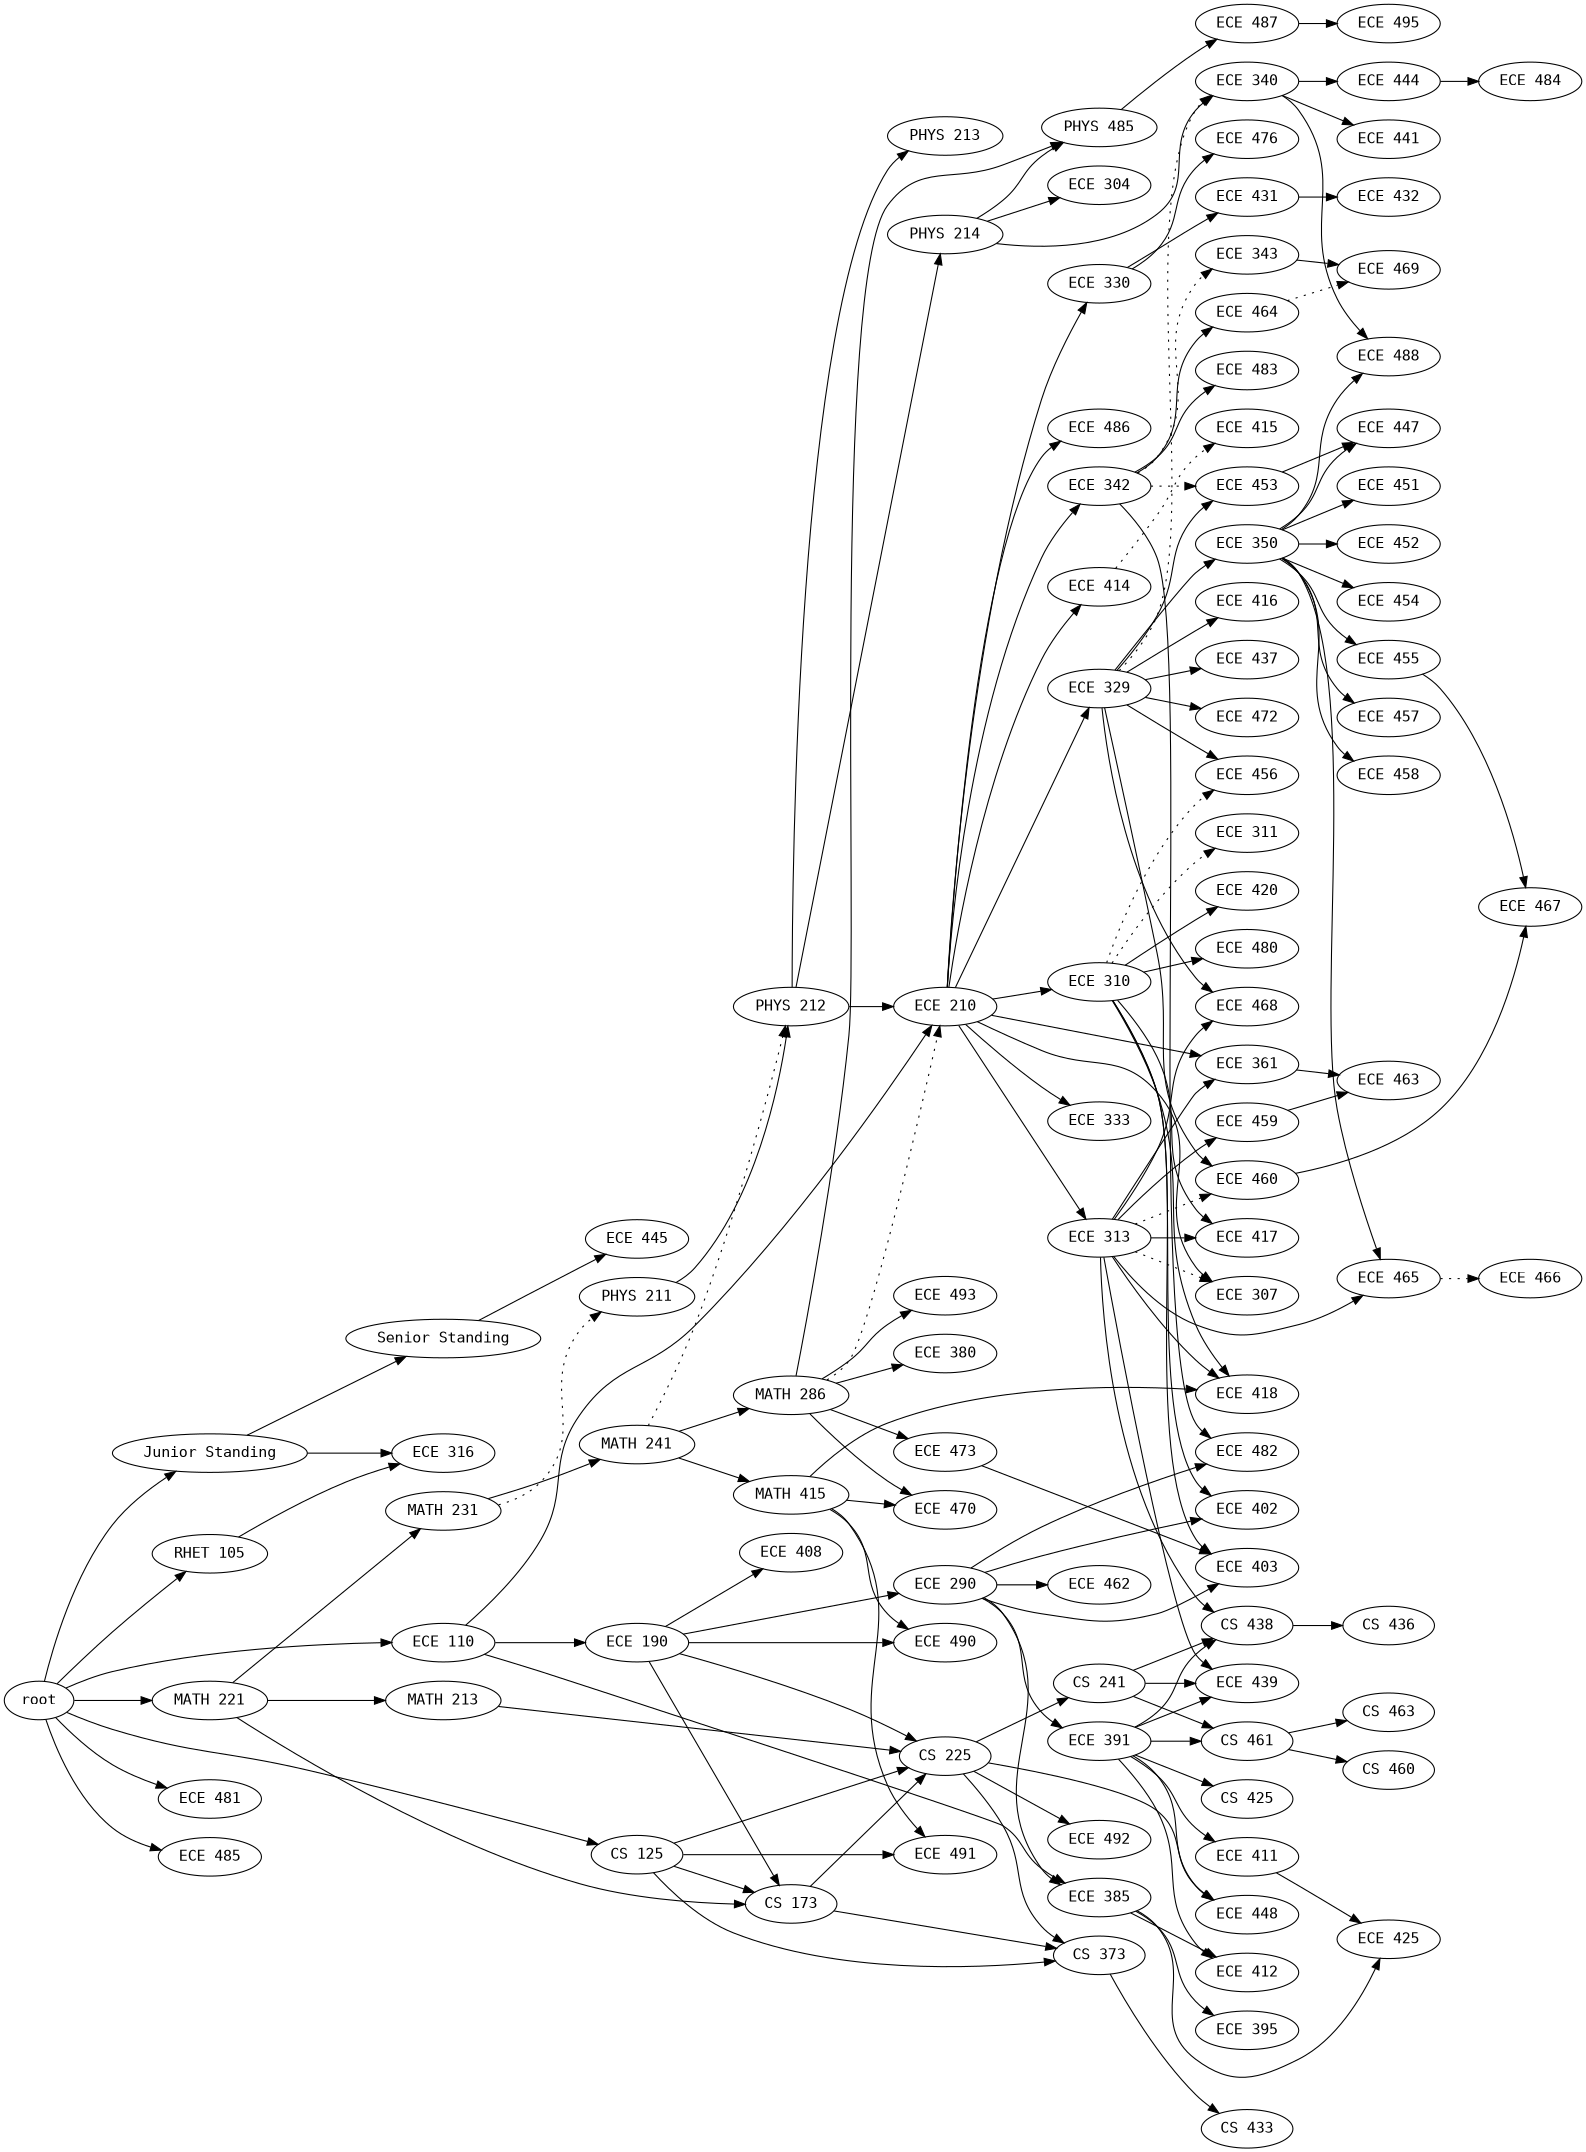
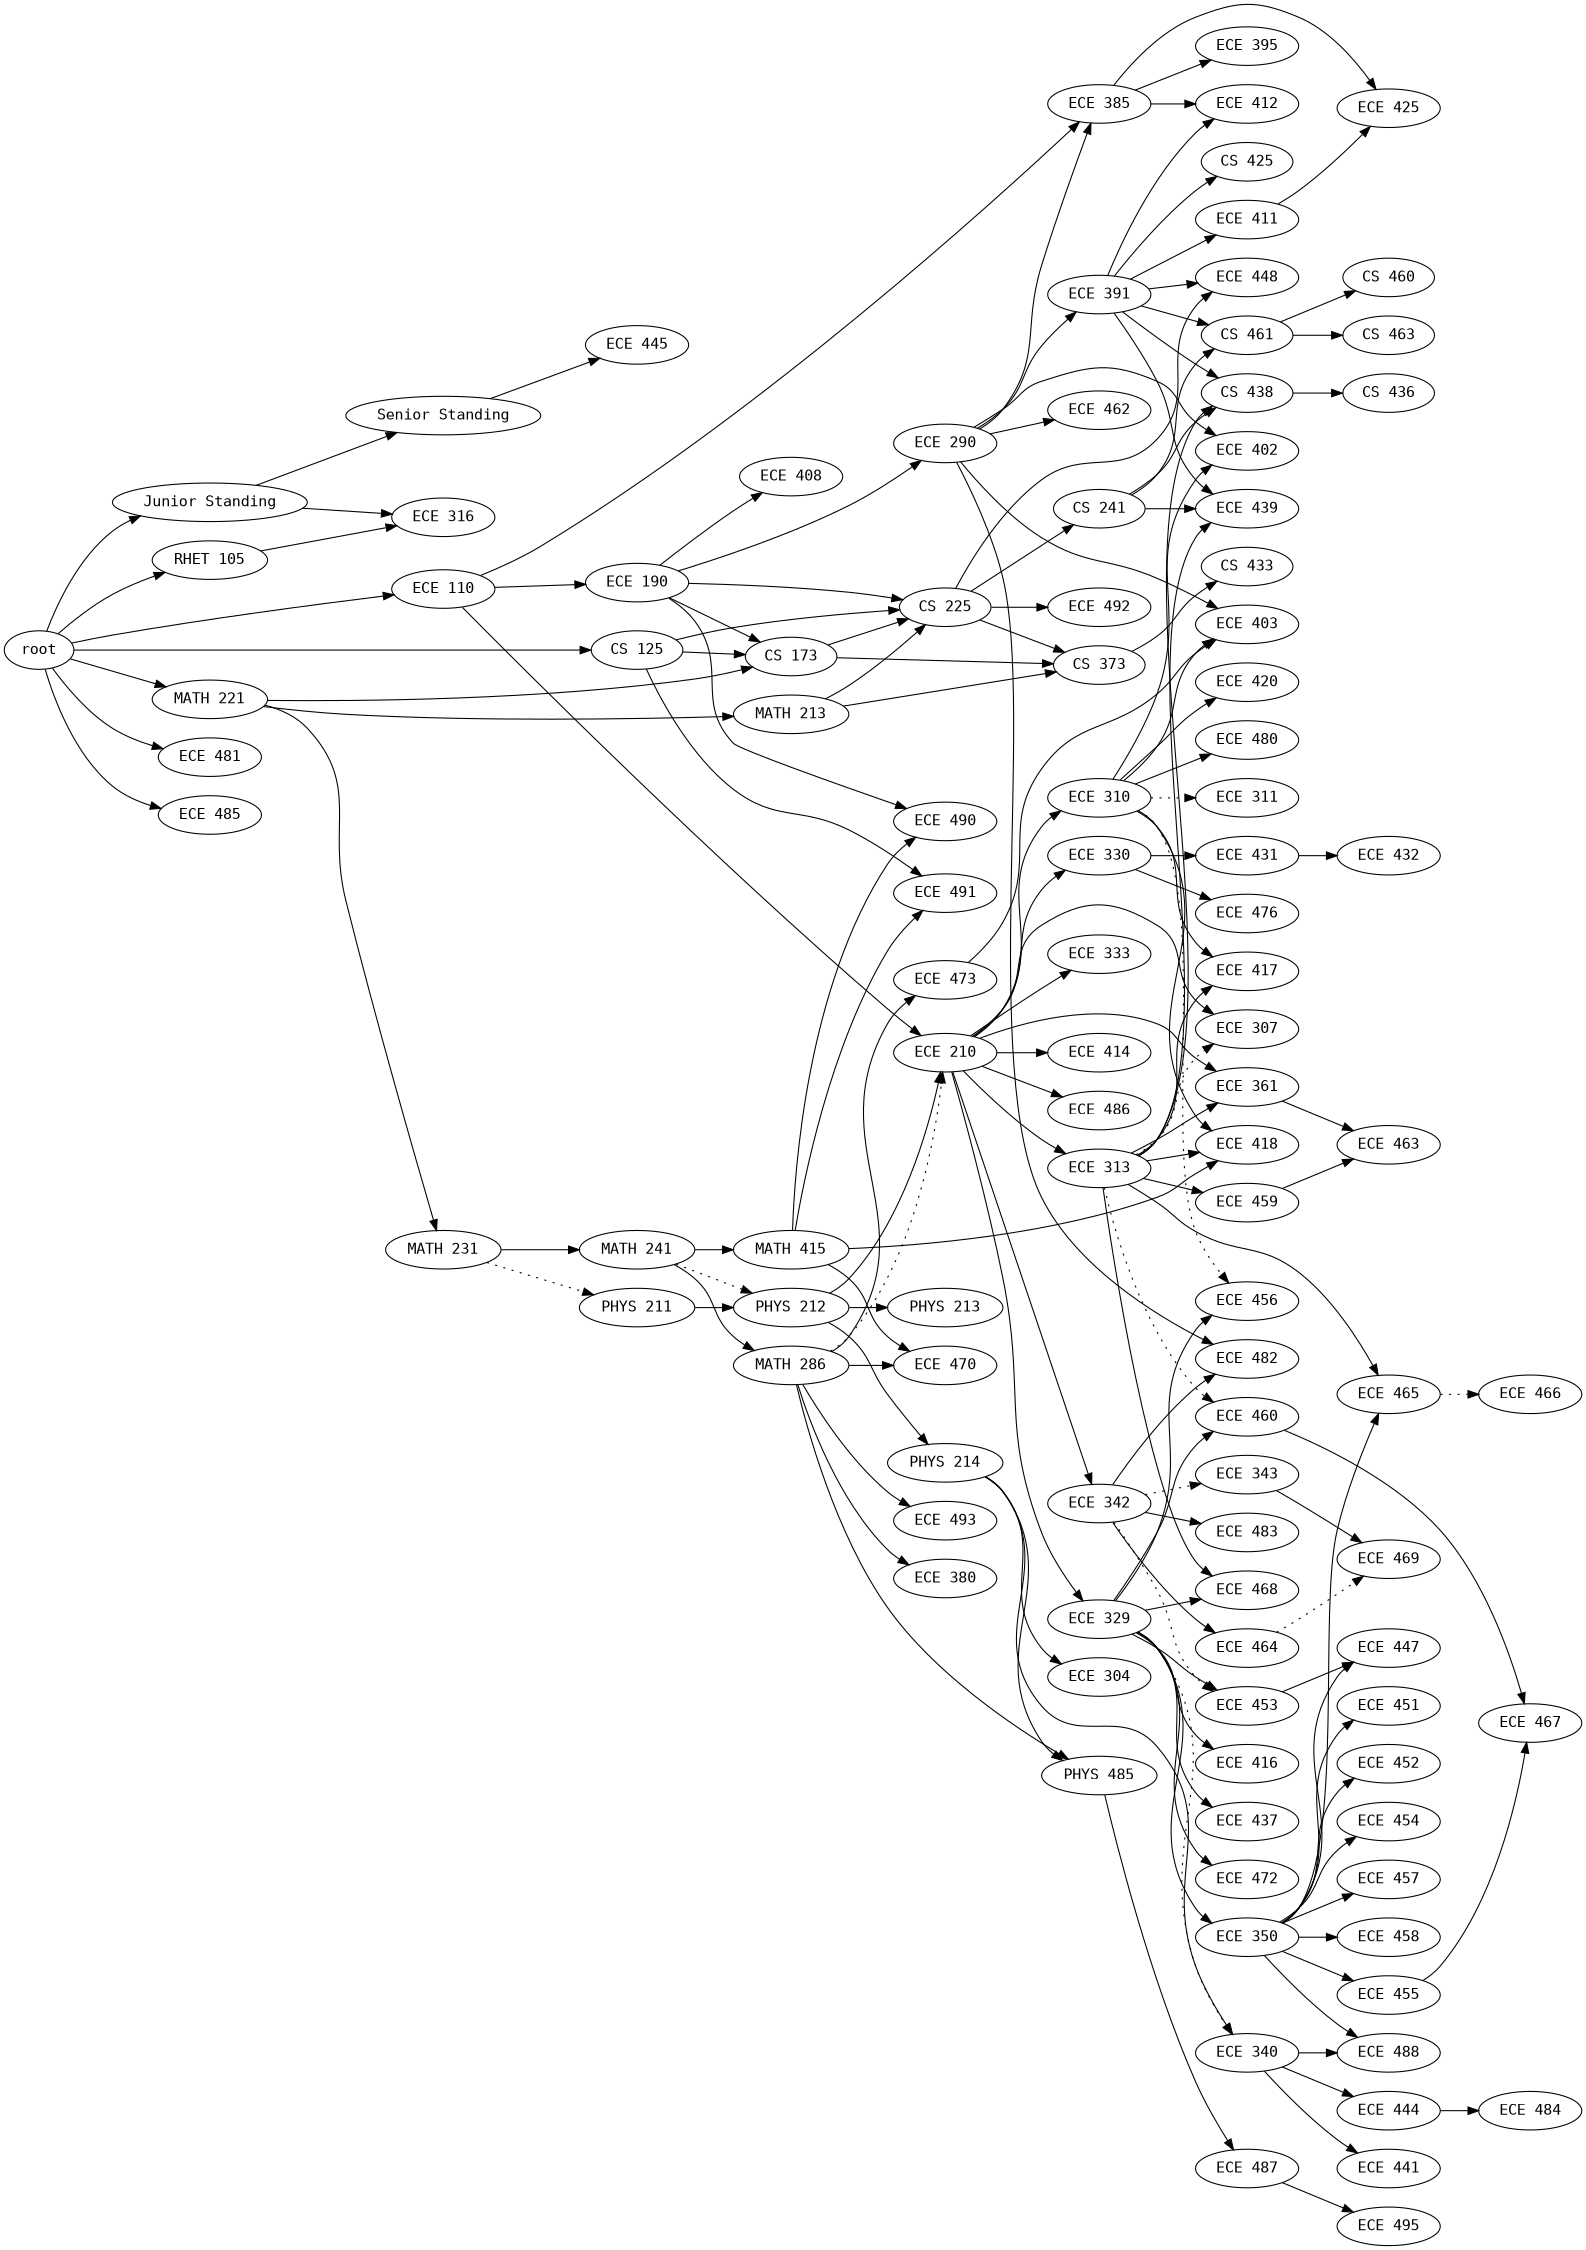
node "ECE 415": removed
edge "CS 125" -> "CS 373": now "MATH 213" -> "CS 373"
